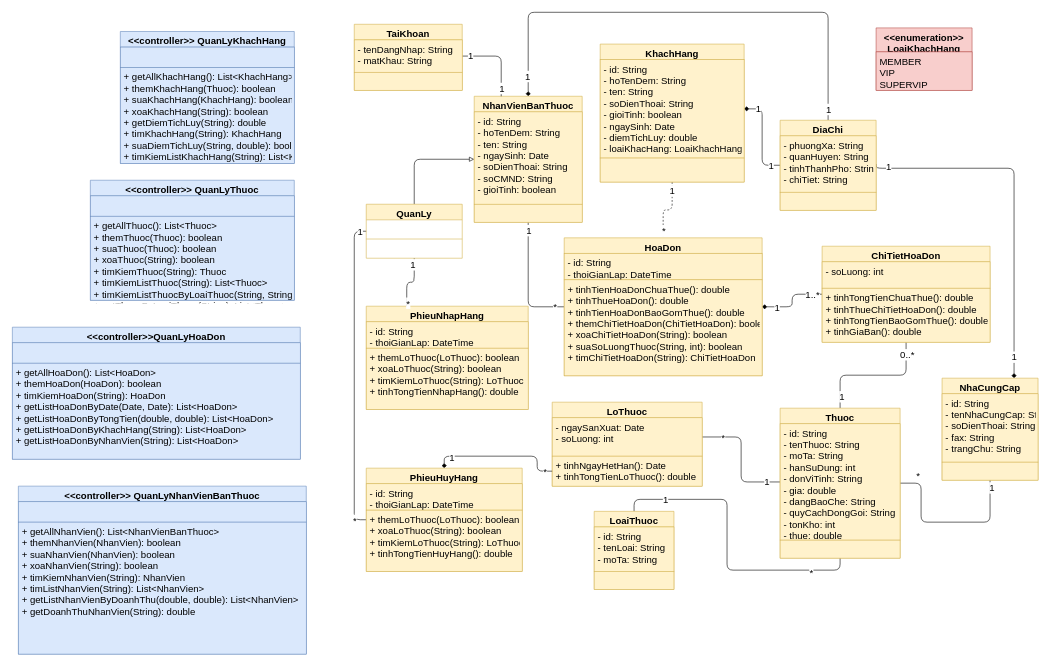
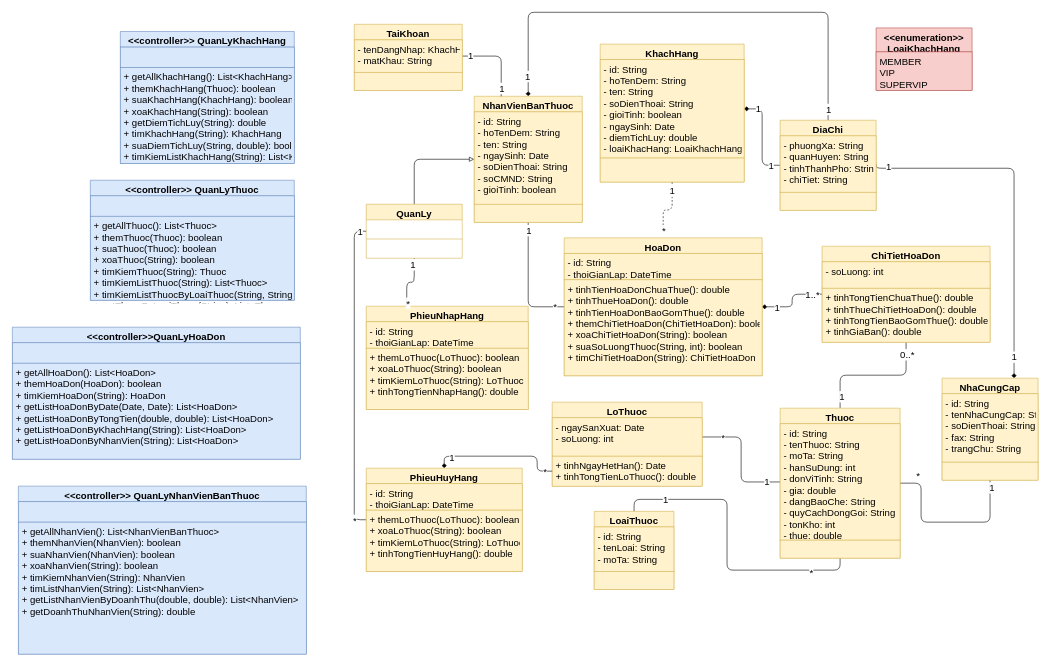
node "- tenDangNhap: String - matKhau: String": label "- tenDangNhap: String - matKhau: String" -> "- tenDangNhap: KhachHang - matKhau: String"
